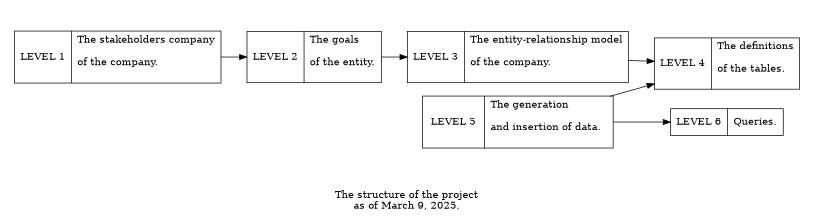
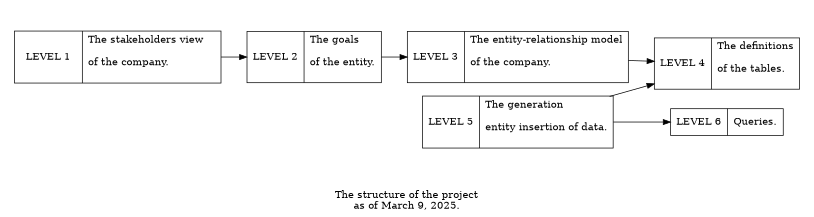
node "LEVEL 1": text "The stakeholders company" -> "The stakeholders view"
node "LEVEL 5": text "and insertion of data." -> "entity insertion of data."
